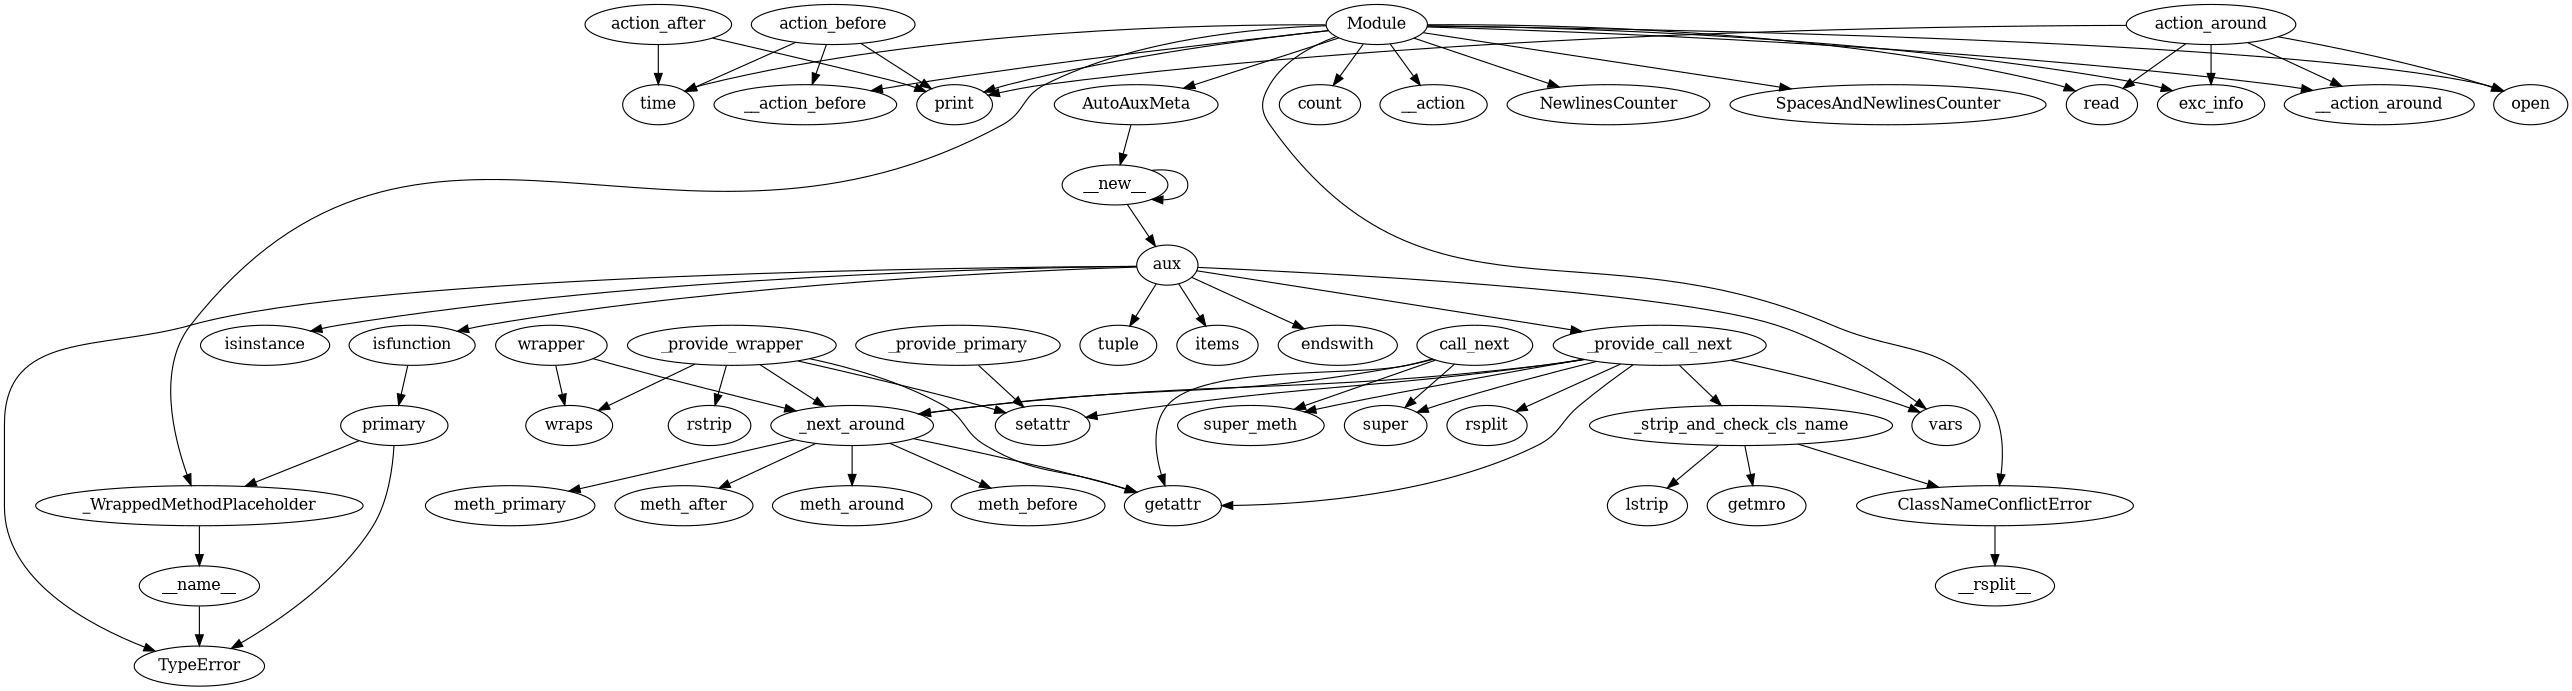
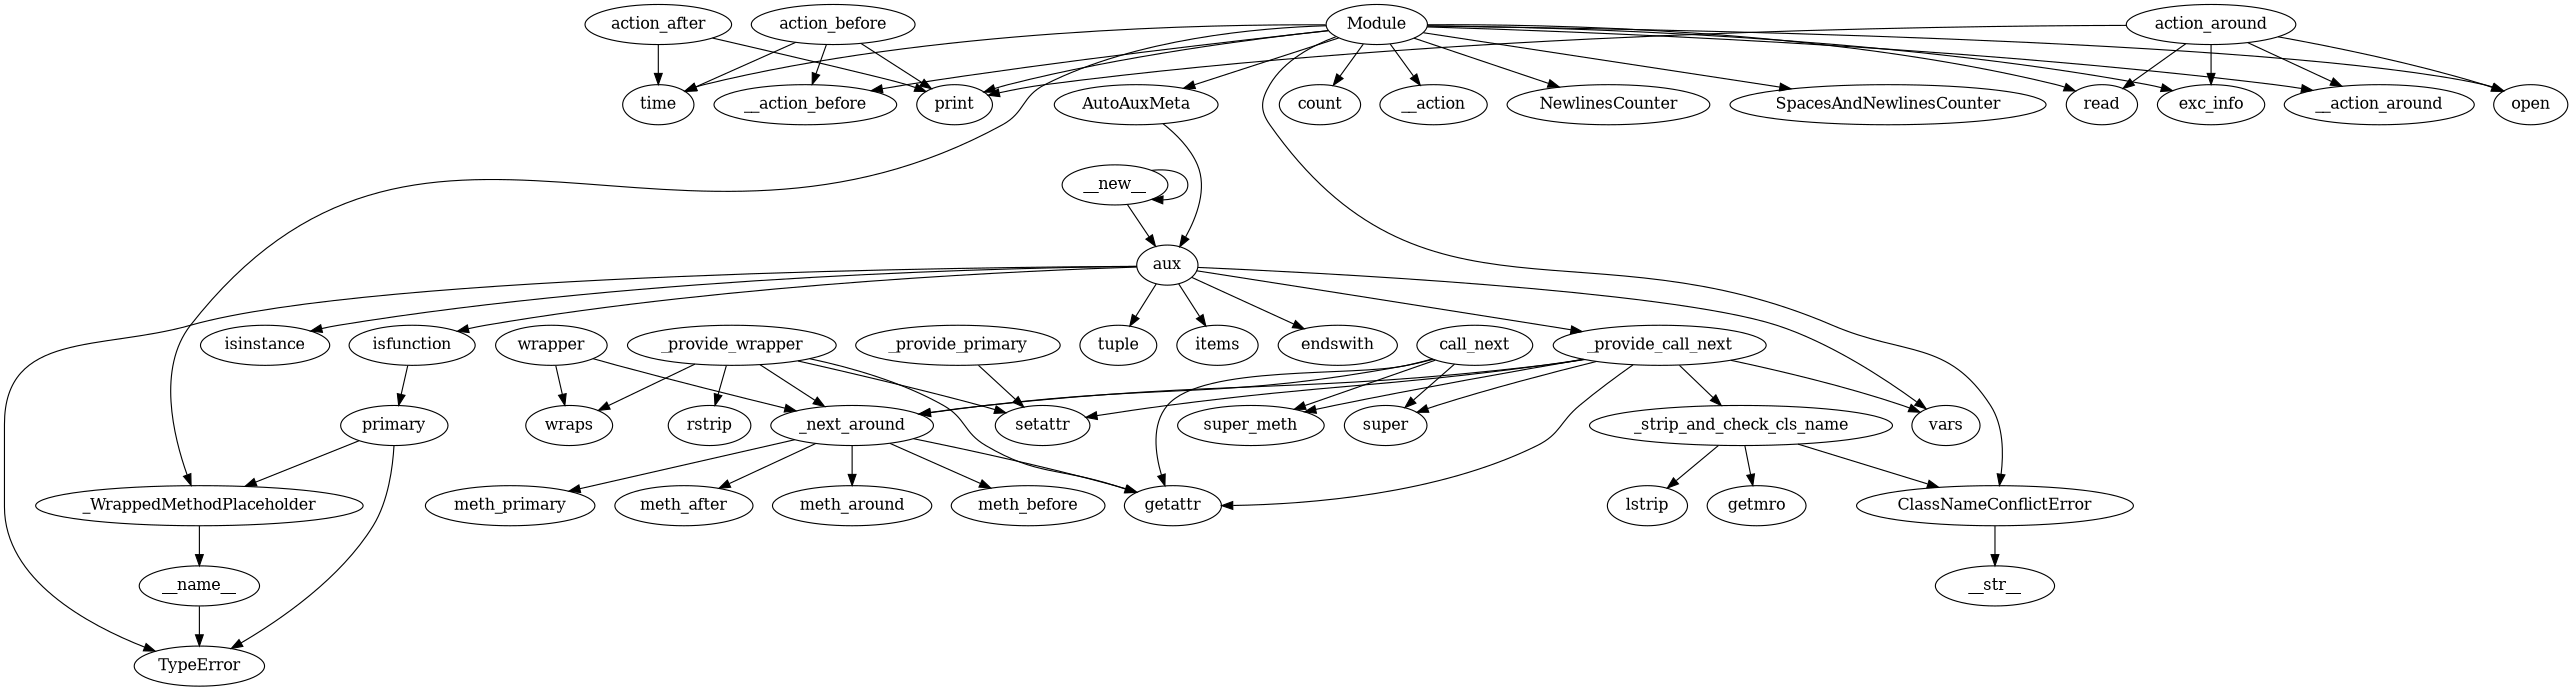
edge "AutoAuxMeta" -> "__new__": now "AutoAuxMeta" -> "aux"
node "rsplit": removed
node "__rsplit__": label "__rsplit__" -> "__str__"
